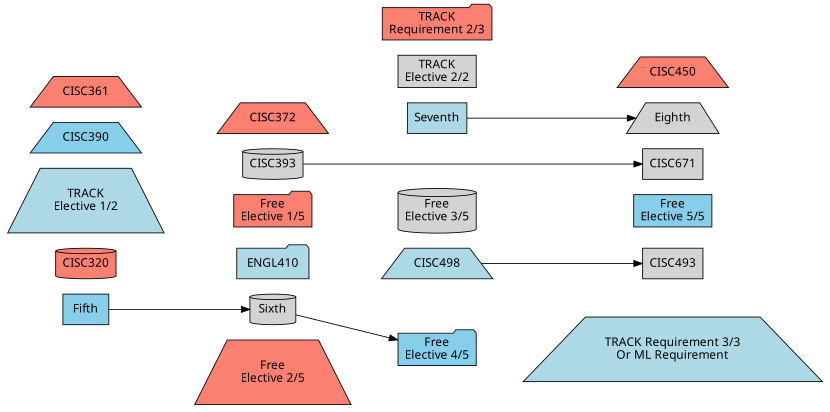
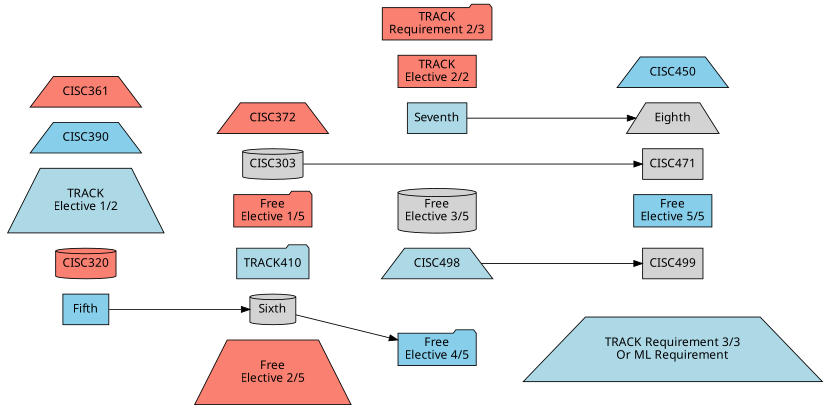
node "TRACK Elective 2/2": fillcolor lightgrey -> salmon
node "CISC450": fillcolor salmon -> skyblue
node "CISC393": label "CISC393" -> "CISC303"
node "CISC671": label "CISC671" -> "CISC471"
node "ENGL410": label "ENGL410" -> "TRACK410"
node "CISC493": label "CISC493" -> "CISC499"
